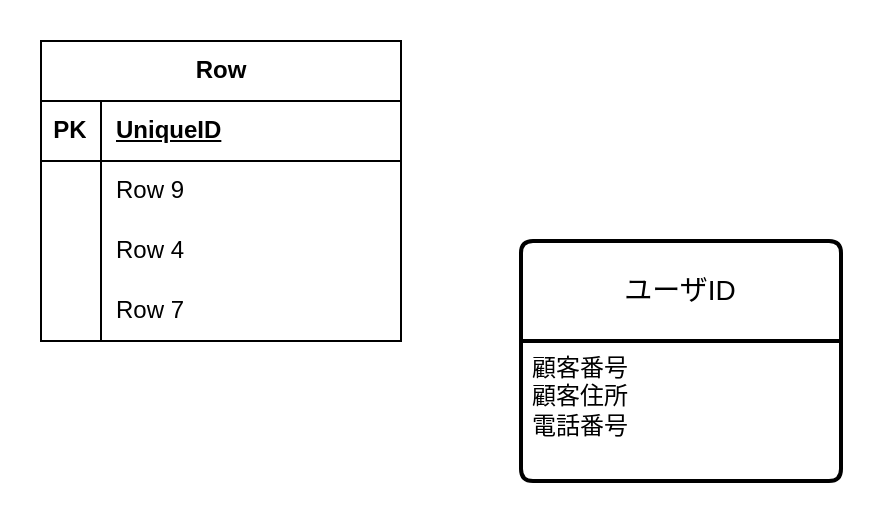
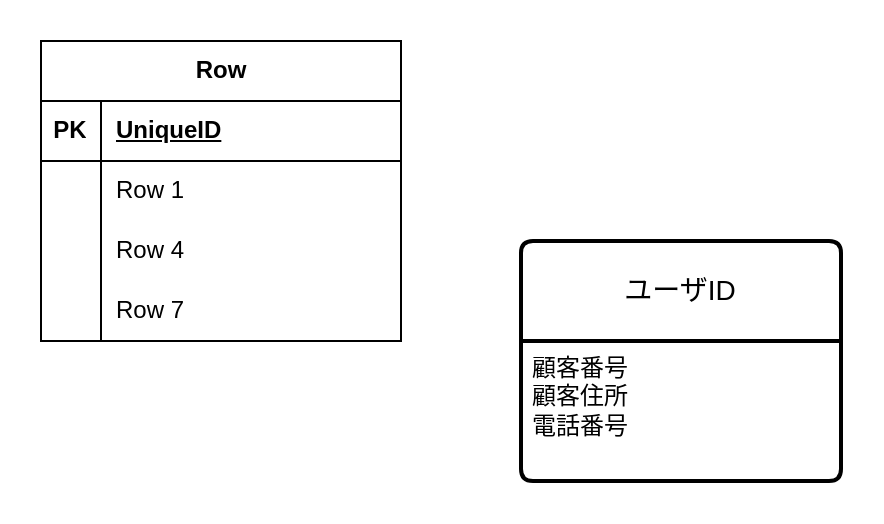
node "Row 9": label "Row 9" -> "Row 1"
